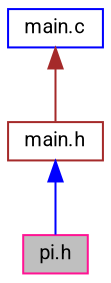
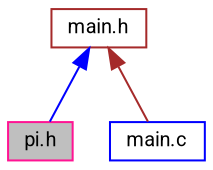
edge "main.h" -> "main.c": reversed
